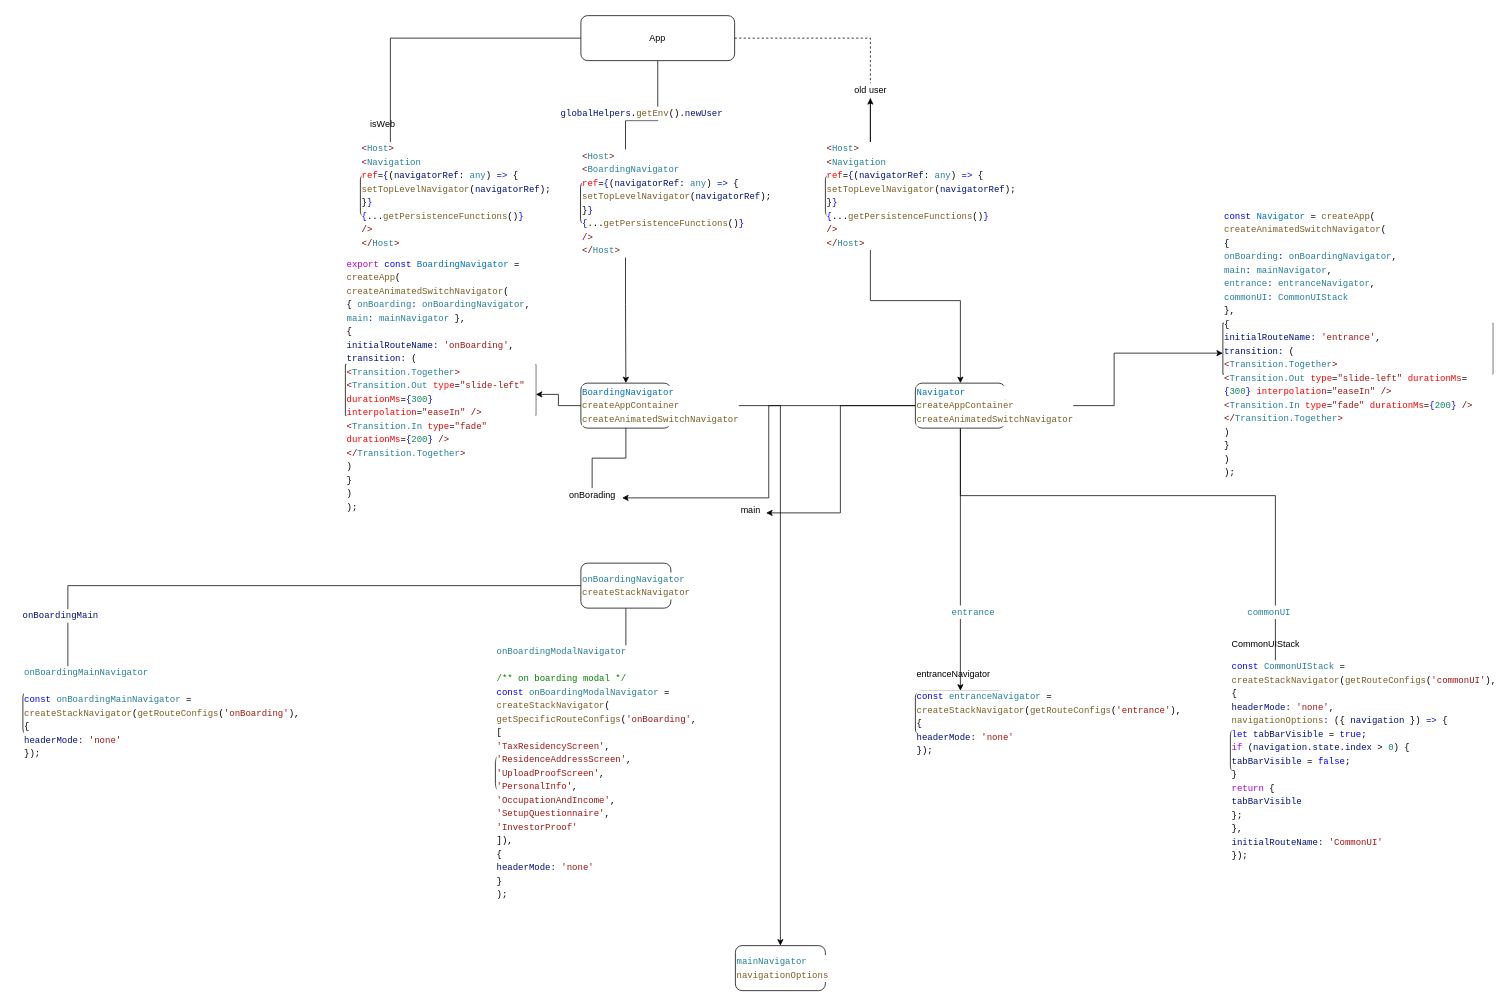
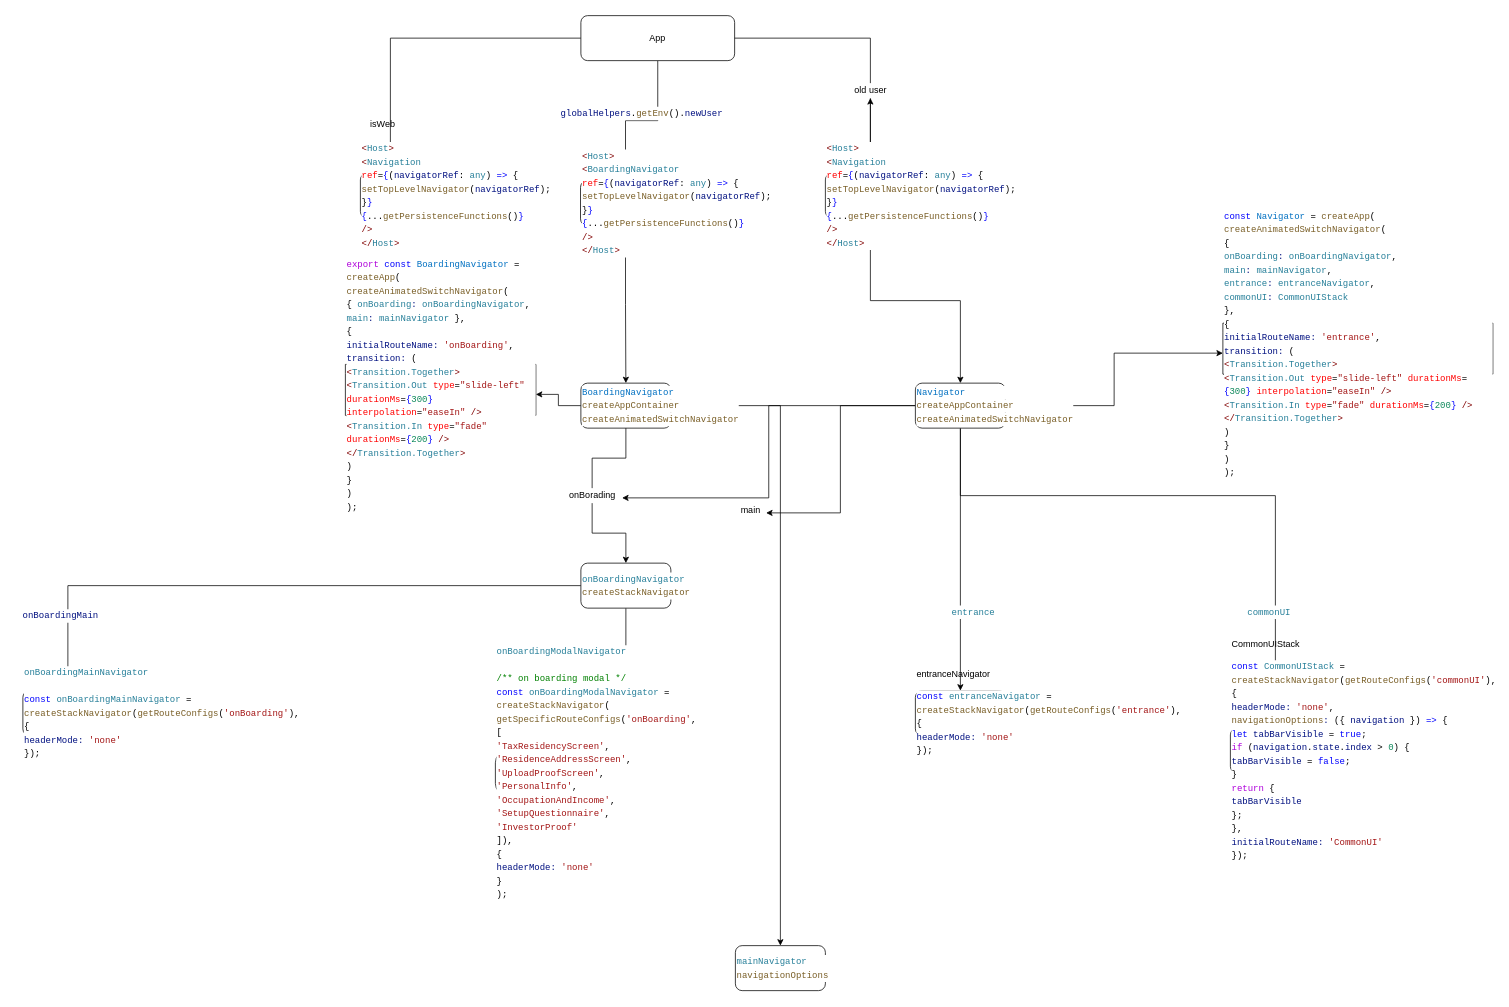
edge "App" -- "old user": style dashed -> solid
edge "onBorading" -> "onBoardingNavigator createStackNavigator": added
